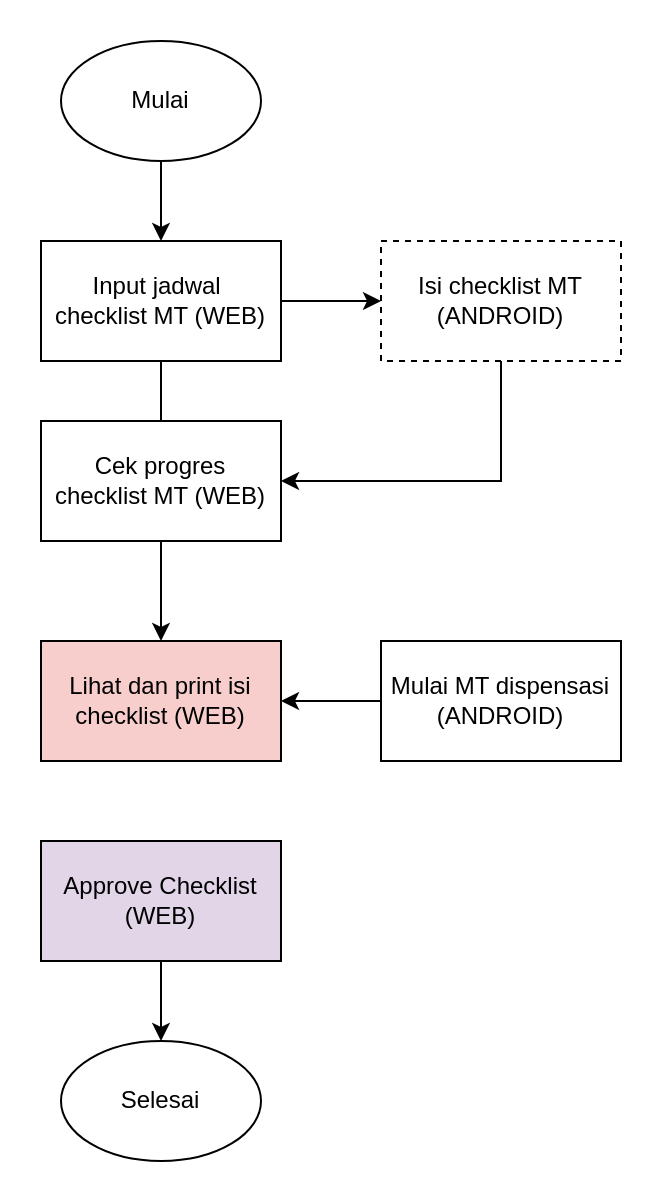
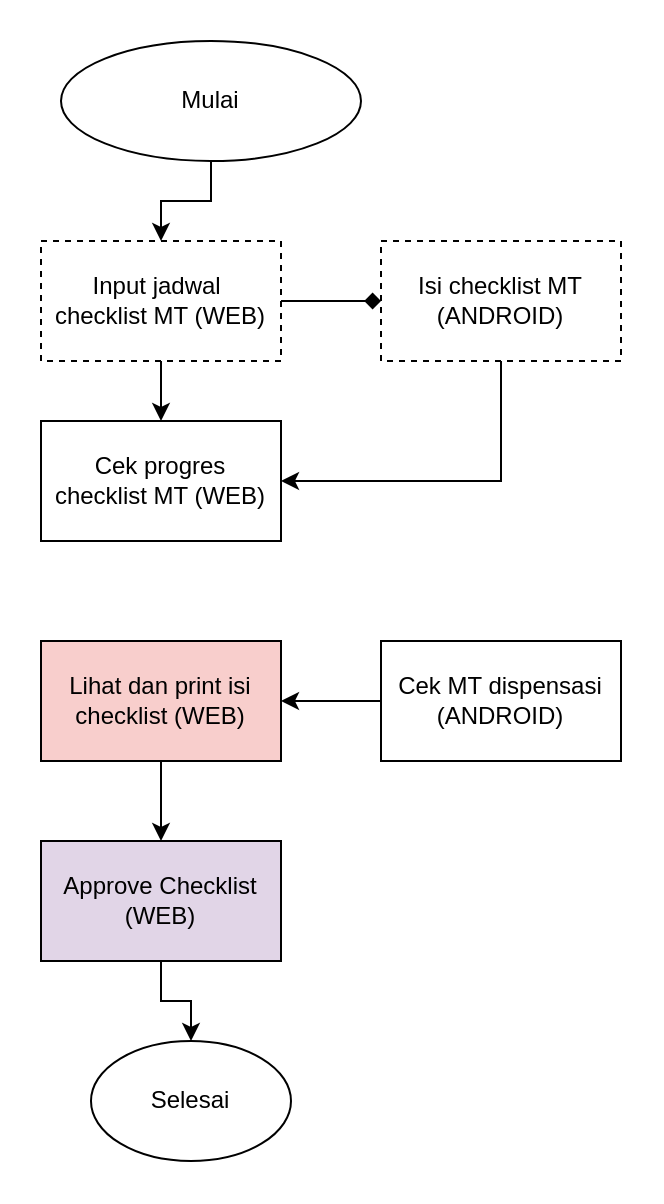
node "Mulai": size 200x120 -> 300x120
node "Input jadwal checklist MT (WEB)": style solid -> dashed
edge "Input jadwal checklist MT (WEB)" -> "Isi checklist MT (ANDROID)": arrowhead classic -> diamond
edge "Input jadwal checklist MT (WEB)" -- "Cek progres checklist MT (WEB)": arrowhead none -> classic
edge "Cek progres checklist MT (WEB)" -> "Lihat dan print isi checklist (WEB)": removed
node "Mulai MT dispensasi (ANDROID)": label "Mulai MT dispensasi (ANDROID)" -> "Cek MT dispensasi (ANDROID)"
edge "Lihat dan print isi checklist (WEB)" -> "Approve Checklist (WEB)": added
node "Selesai": moved (161, 1101) -> (191, 1101)
